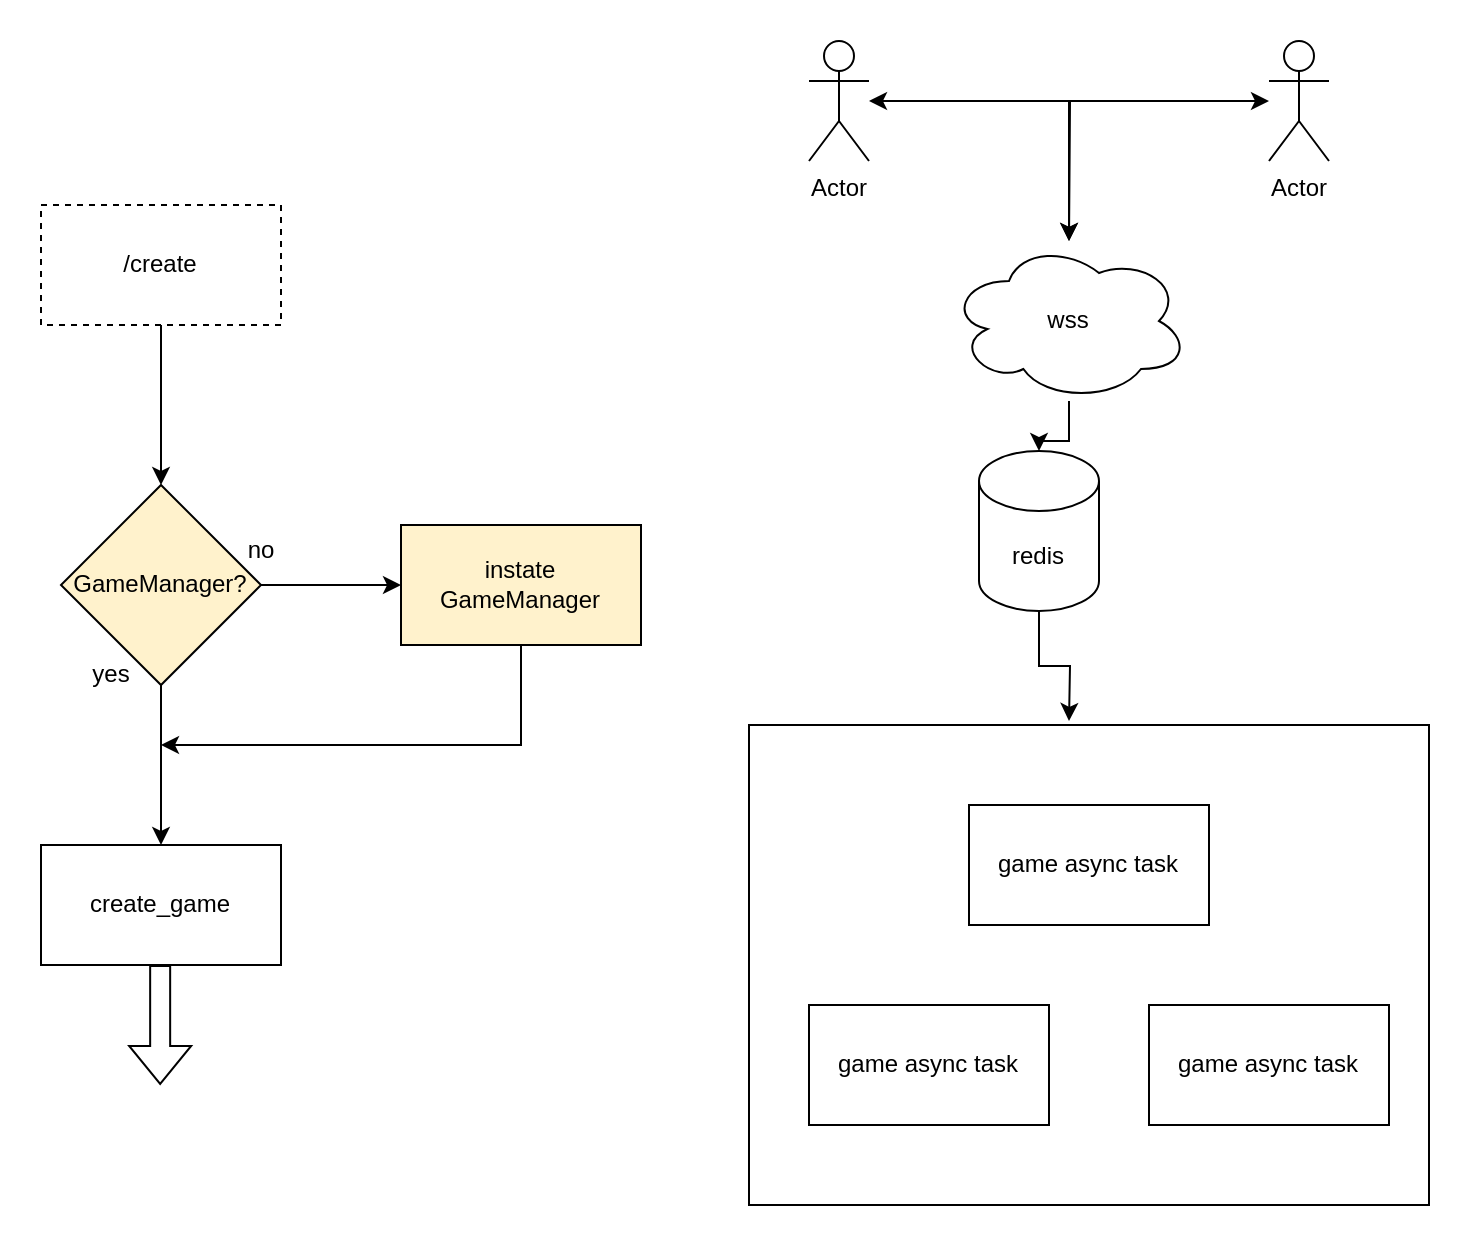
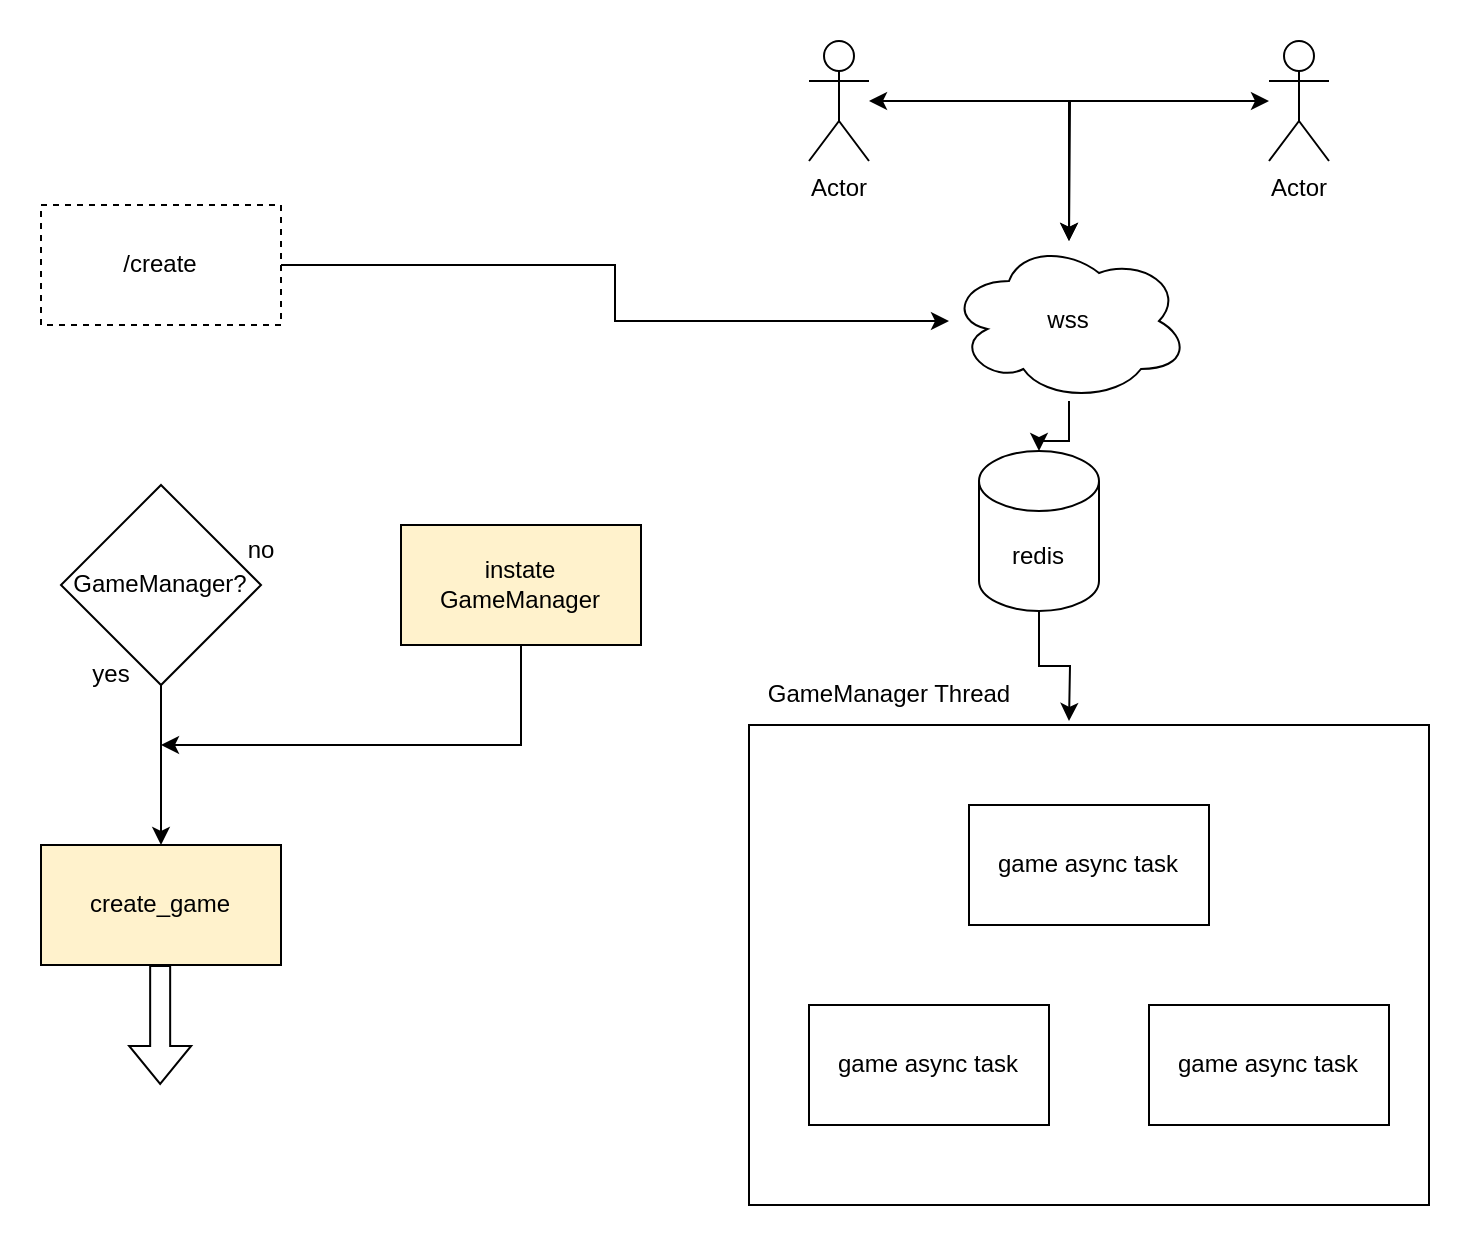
edge "/create" -> "GameManager?": now "/create" -> "wss"
node "GameManager?": fillcolor #fff2cc -> #ffffff
edge "GameManager?" -> "instate GameManager": removed
node "GameManager Thread": added
node "create_game": fillcolor #ffffff -> #fff2cc
